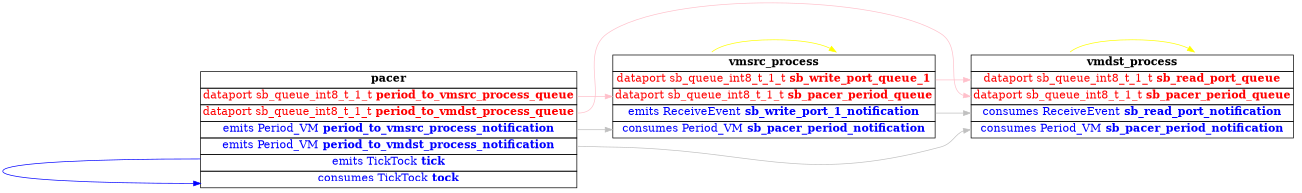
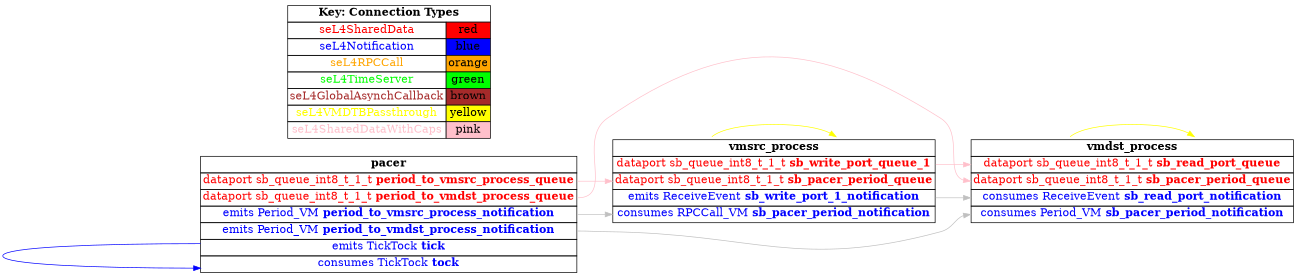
node "Key: Connection Types": added
node "vmsrc_process": text "consumes Period_VM" -> "consumes RPCCall_VM"
